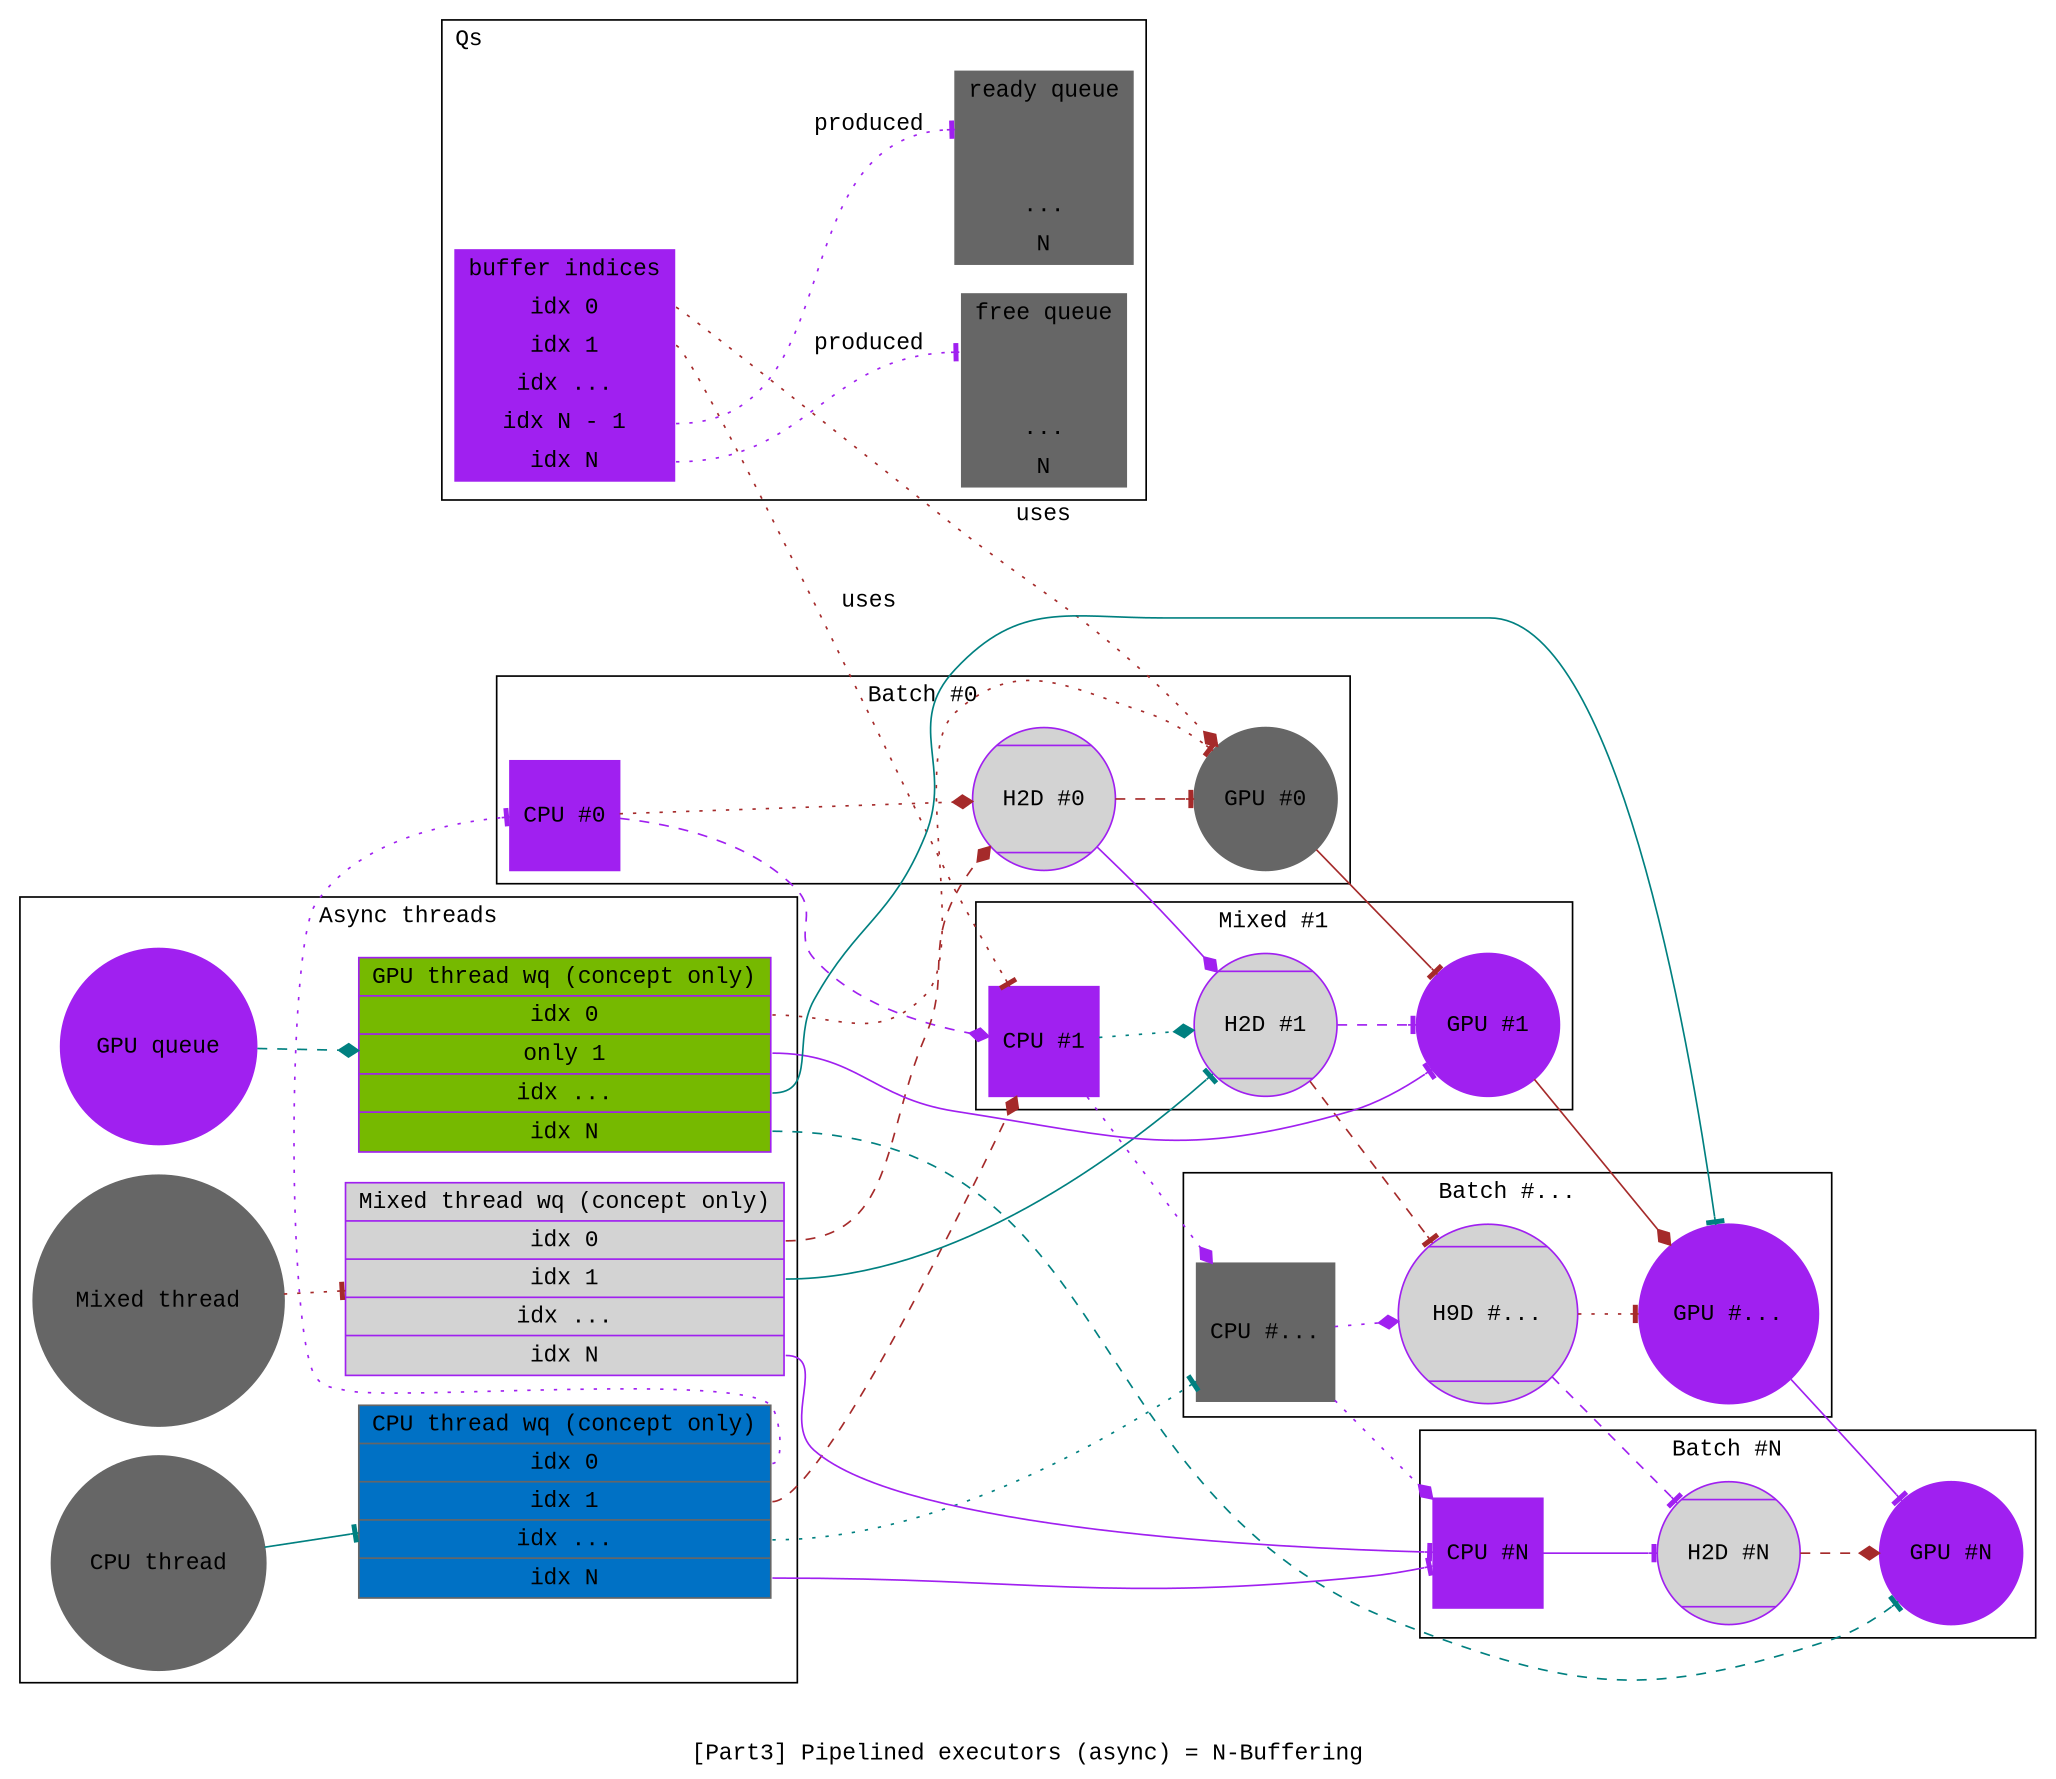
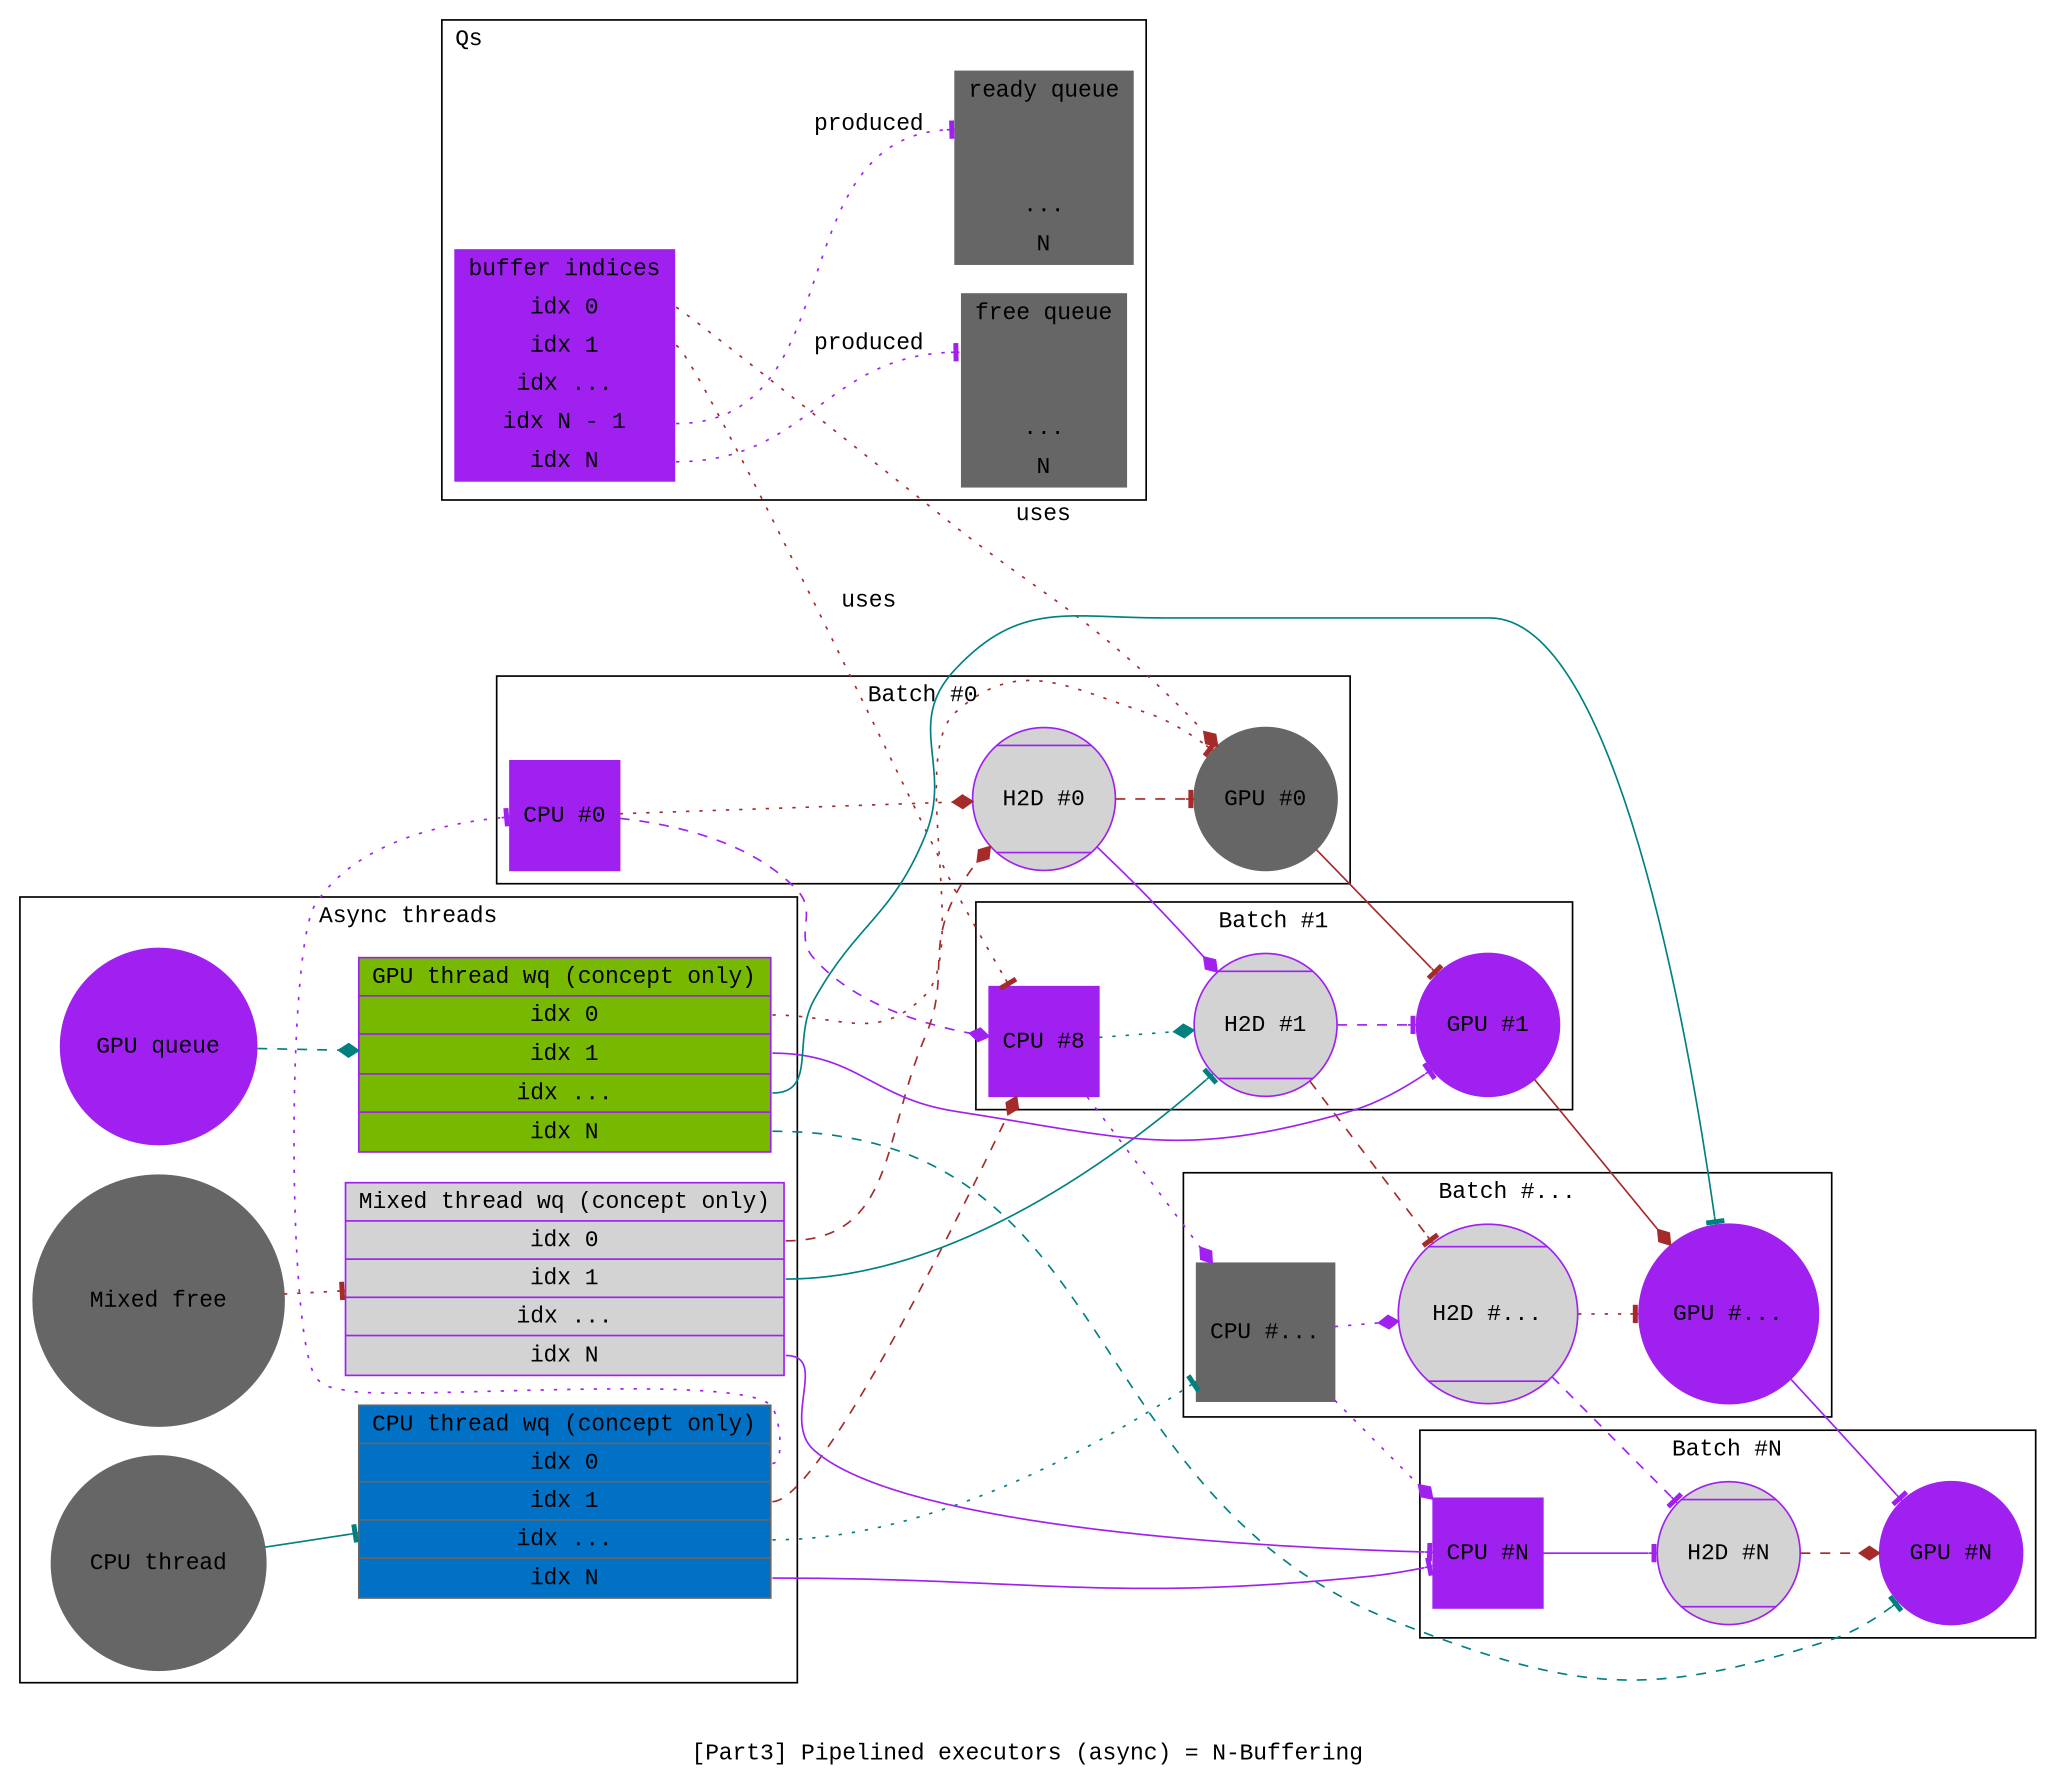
cluster "Mixed #1": label "Mixed #1" -> "Batch #1"
node "CPU #1": label "CPU #1" -> "CPU #8"
node "GPU thread wq (concept only)": text "only 1" -> "idx 1"
node "Mixed thread": label "Mixed thread" -> "Mixed free"
node "H9D #...": label "H9D #..." -> "H2D #..."
